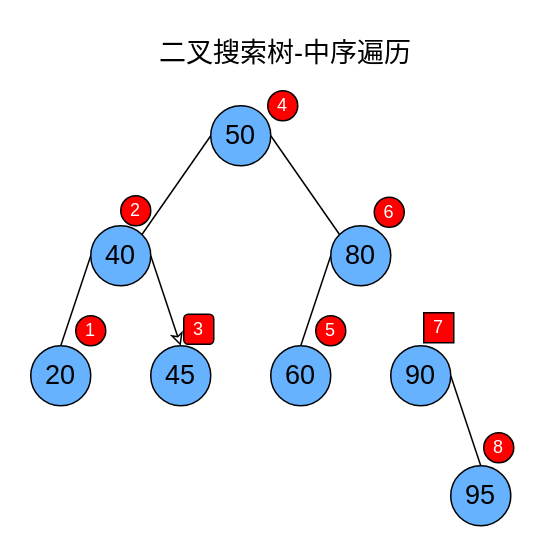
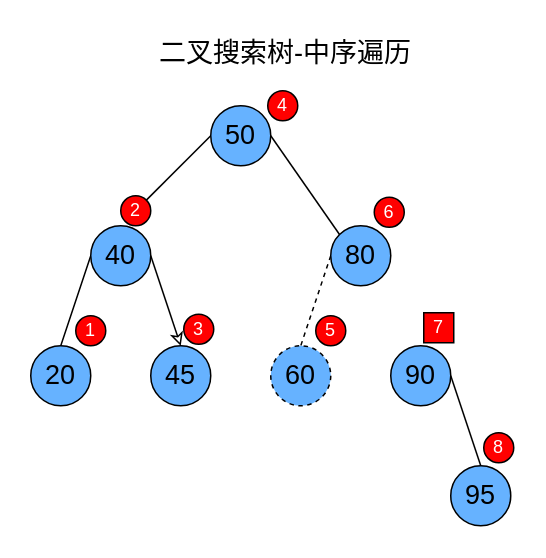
edge "50" -- "40": now "50" -- "2"
edge "80" -- "60": style solid -> dashed
node "3": shape rounded rectangle -> ellipse
node "60": style solid -> dashed
